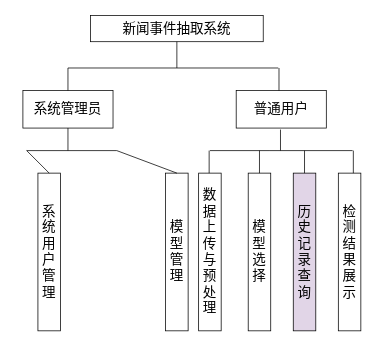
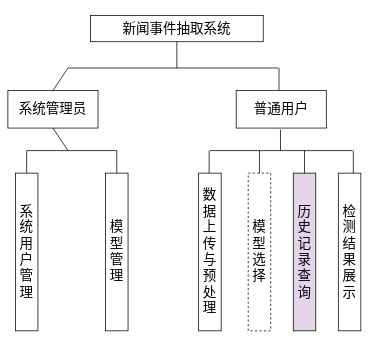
node "系统管理员": moved (68, 109) -> (53, 109)
node "系统用户管理": moved (49, 252) -> (27, 252)
node "模型管理": moved (177, 252) -> (117, 252)
node "模型选择": style solid -> dashed
